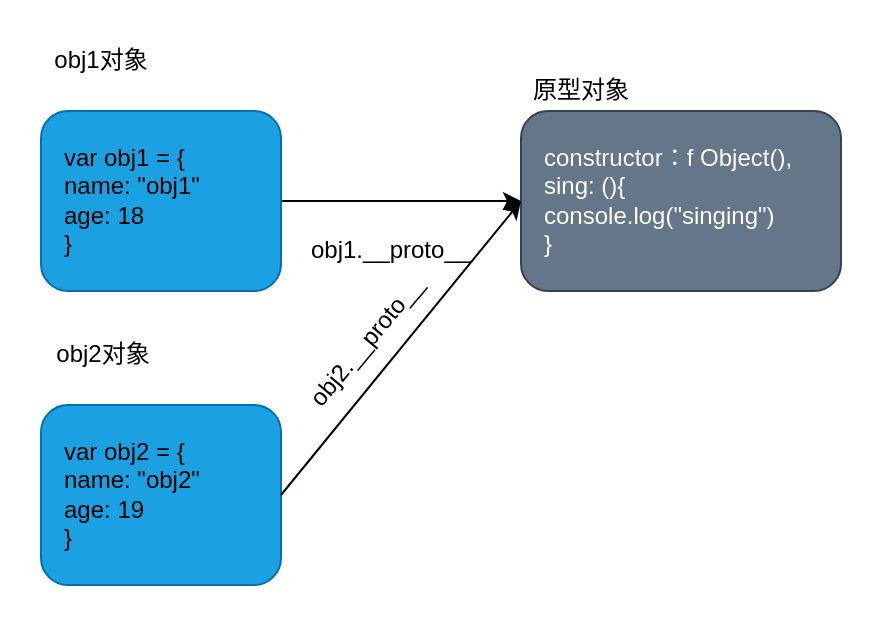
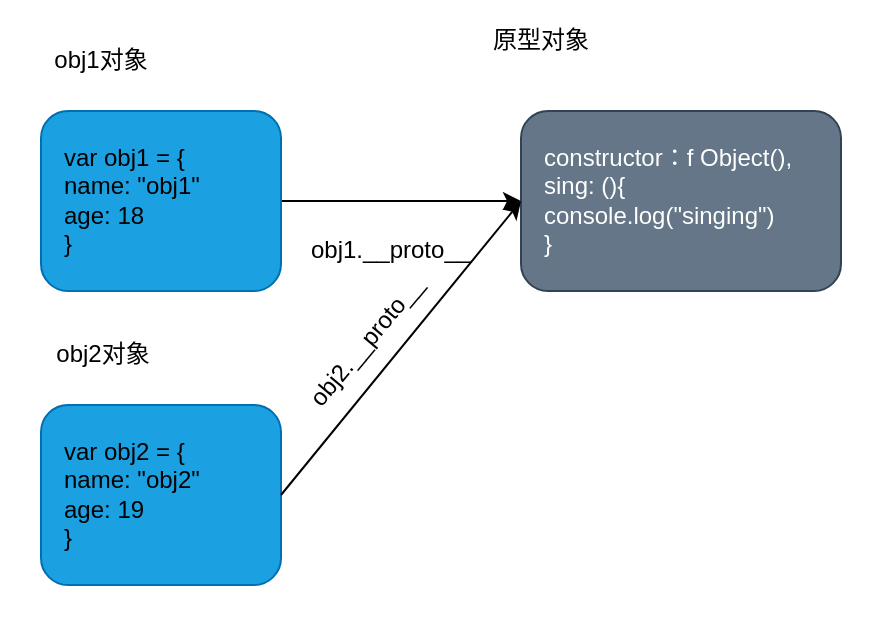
node "原型对象": moved (581, 91) -> (541, 41)
